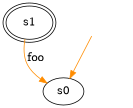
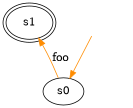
edge "s1" -> "s0": reversed
